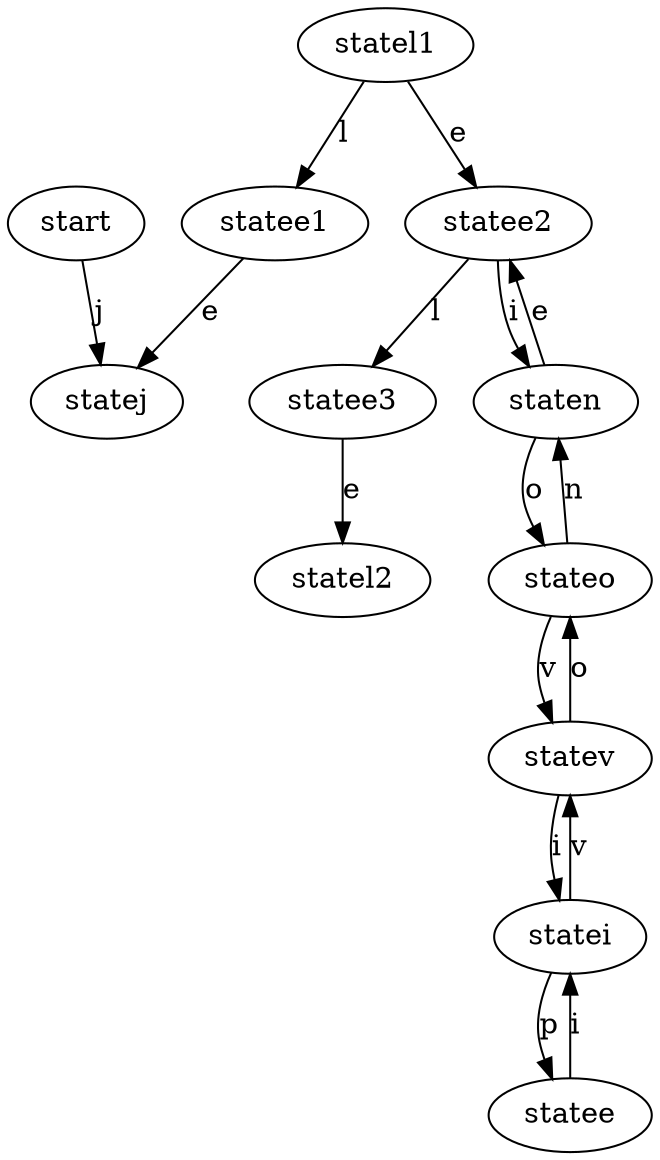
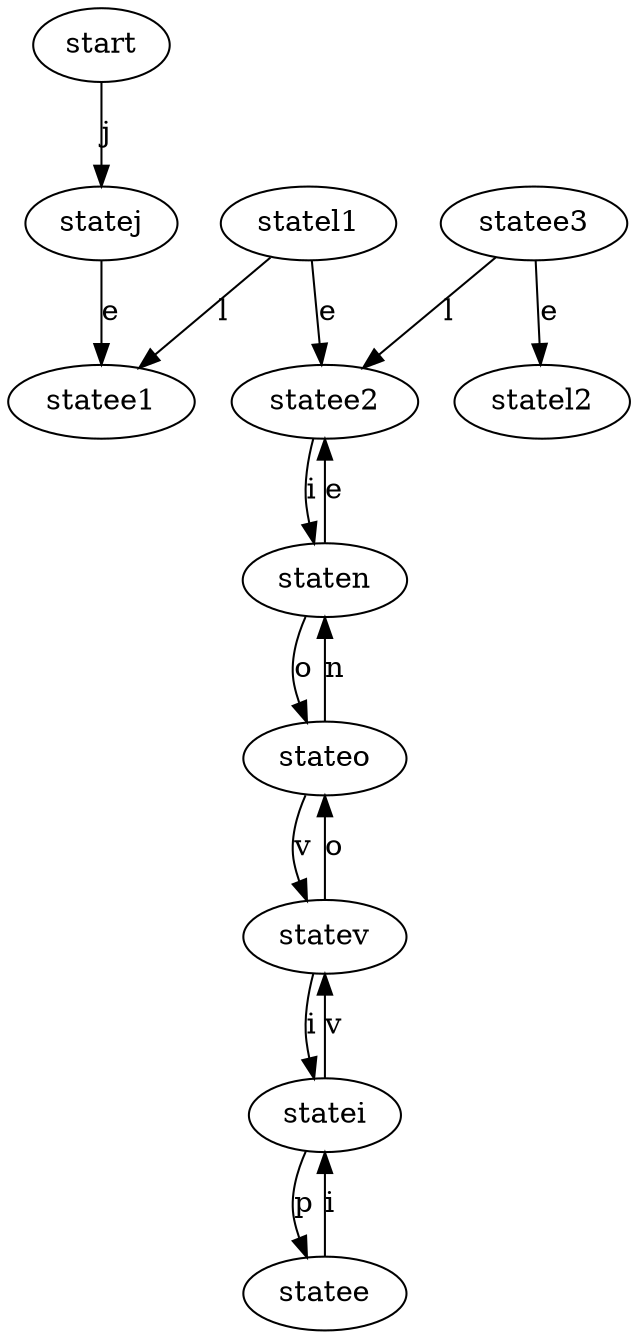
edge "statee2" -> "statee3": reversed
edge "statee1" -> "statej": reversed
